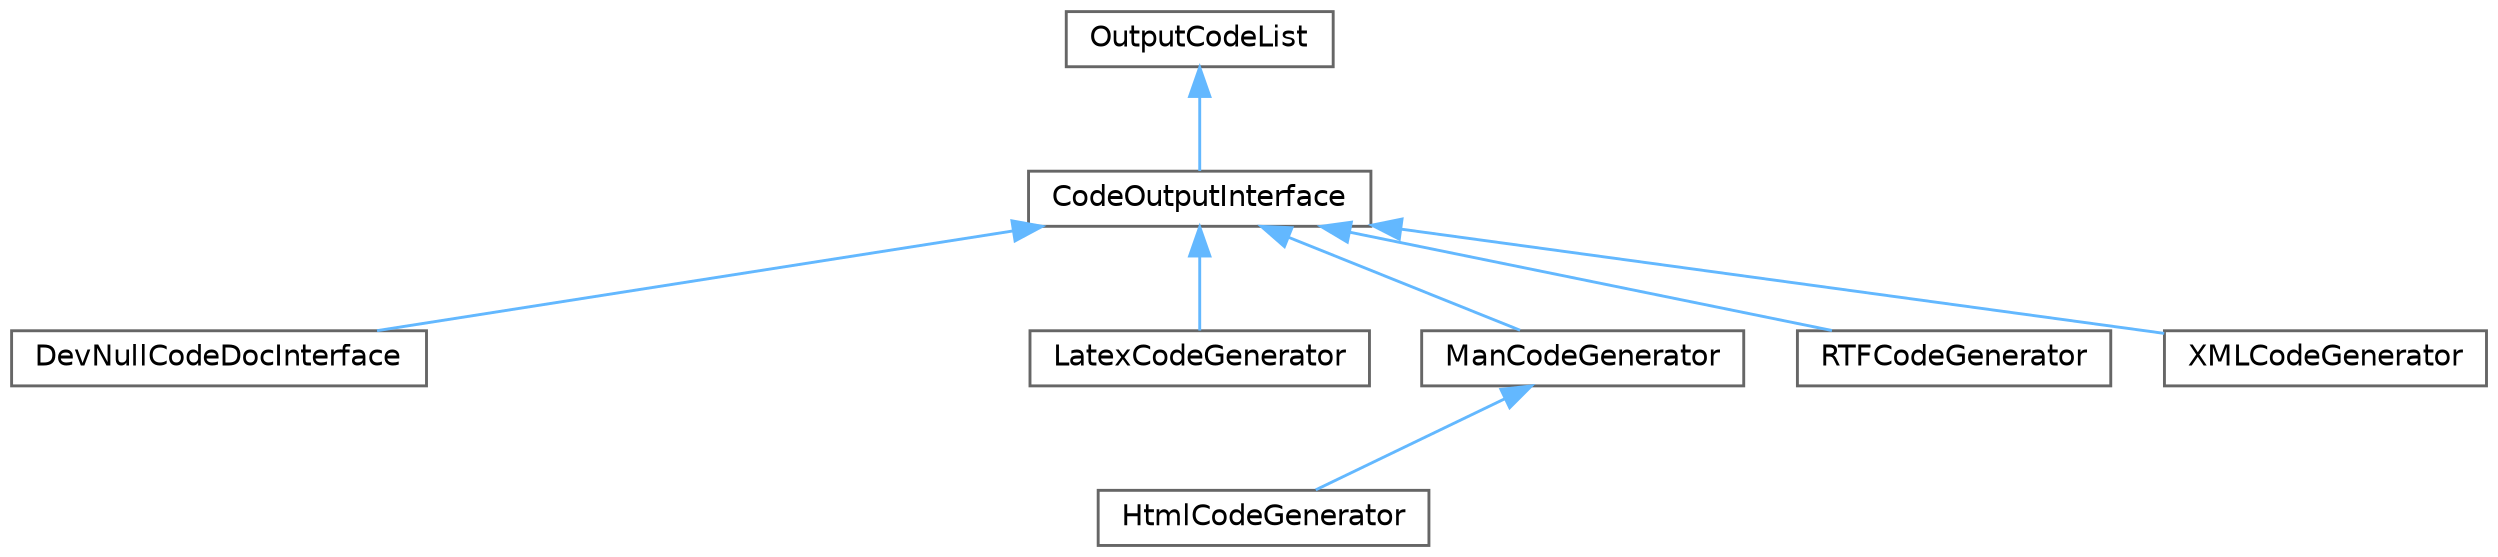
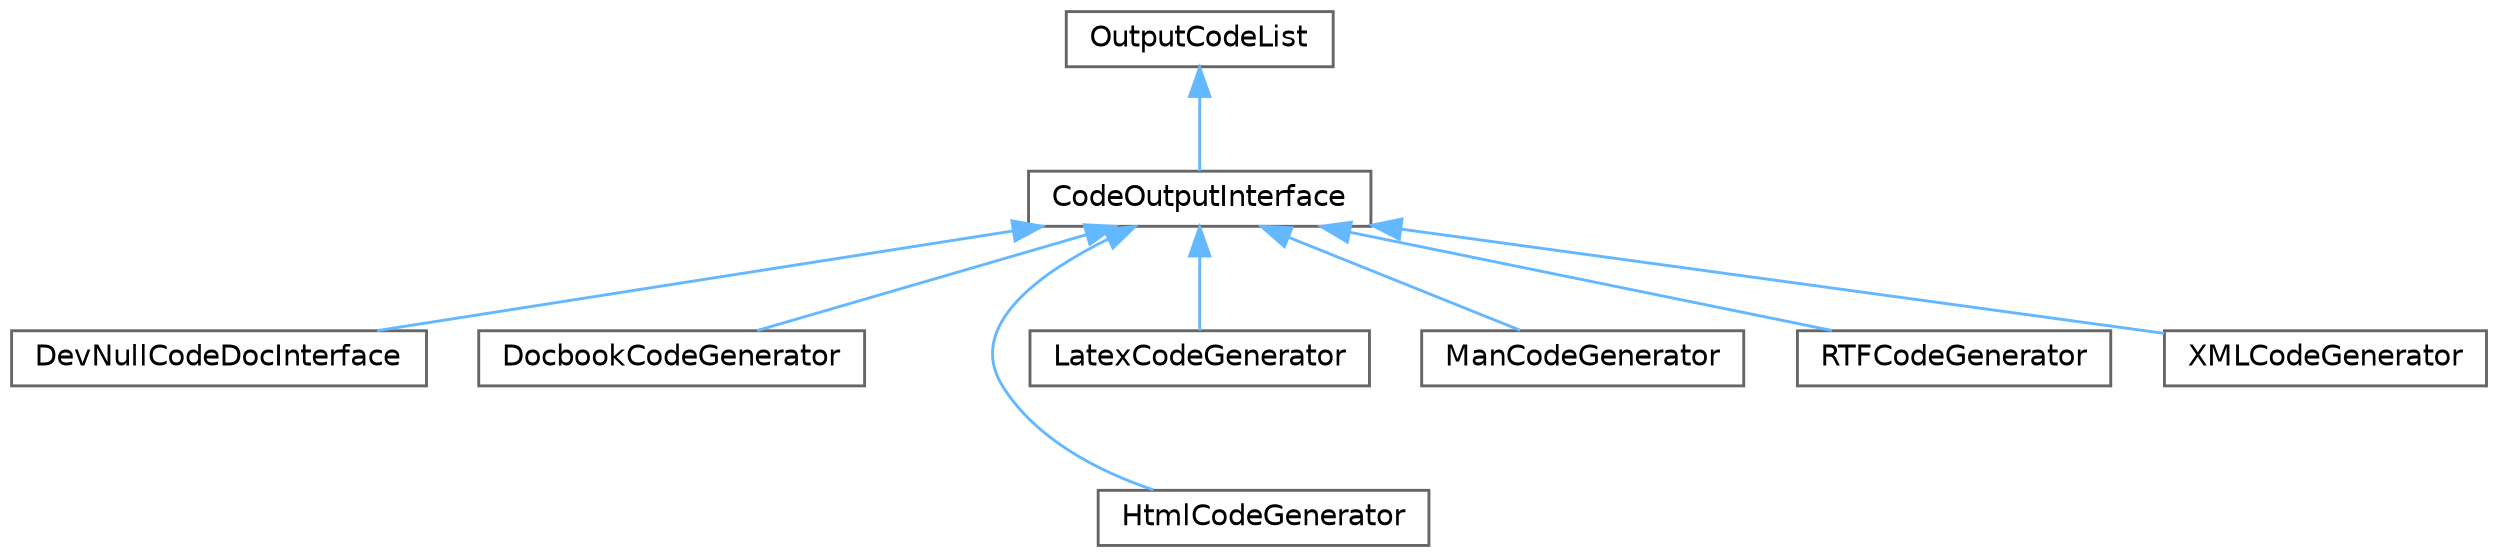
node "DocbookCodeGenerator": added
edge "HtmlCodeGenerator" -> "ManCodeGenerator": now "HtmlCodeGenerator" -> "CodeOutputInterface"
